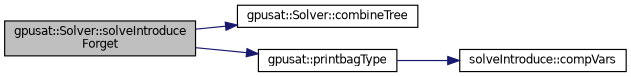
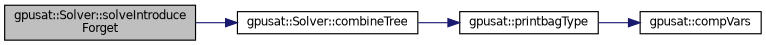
edge "gpusat::Solver::solveIntroduce Forget" -> "gpusat::printbagType": now "gpusat::Solver::combineTree" -> "gpusat::printbagType"
node "solveIntroduce::compVars": label "solveIntroduce::compVars" -> "gpusat::compVars"
